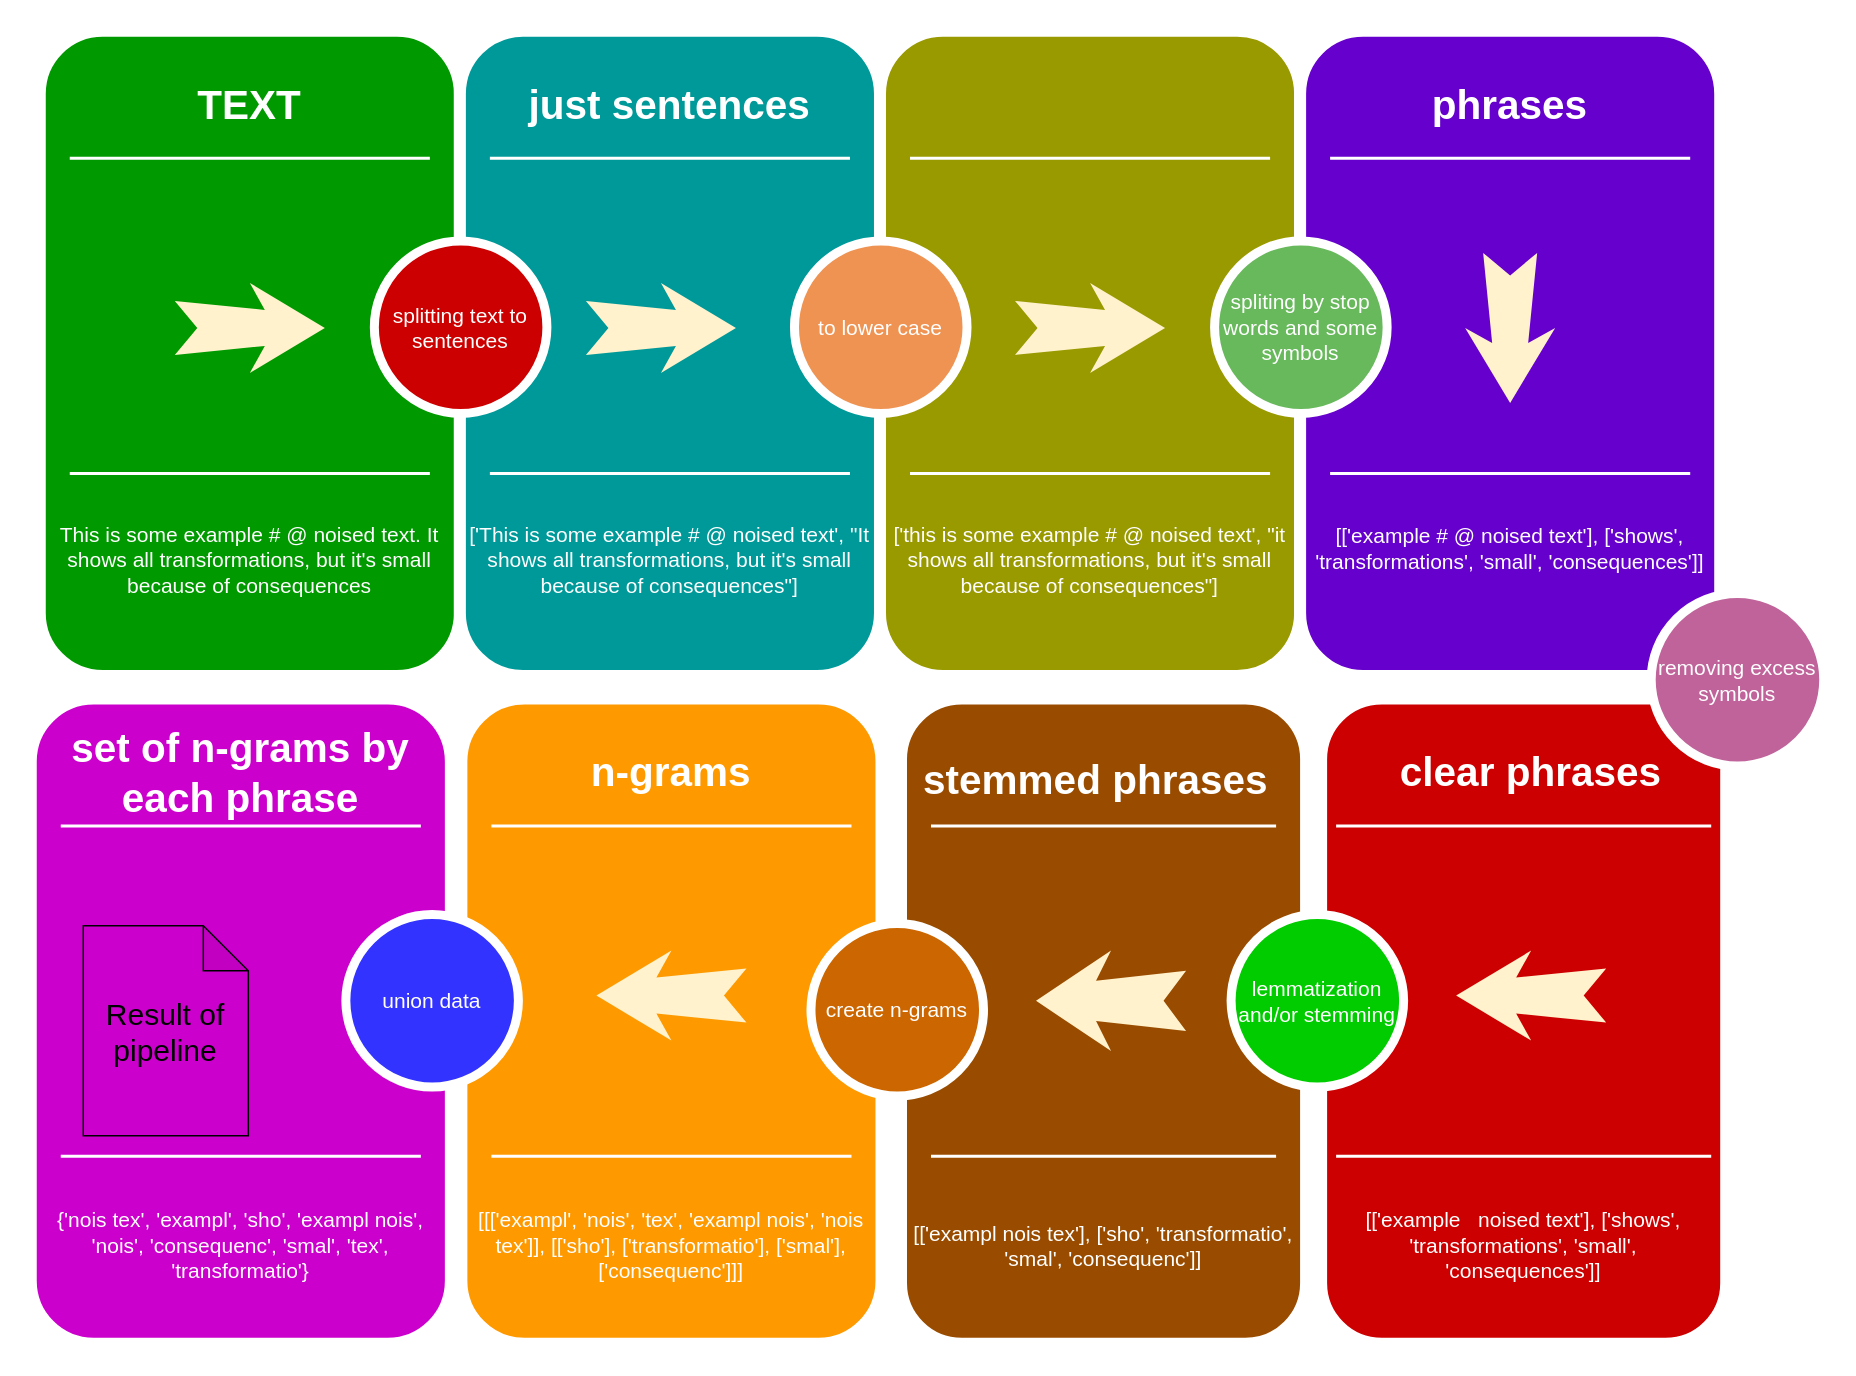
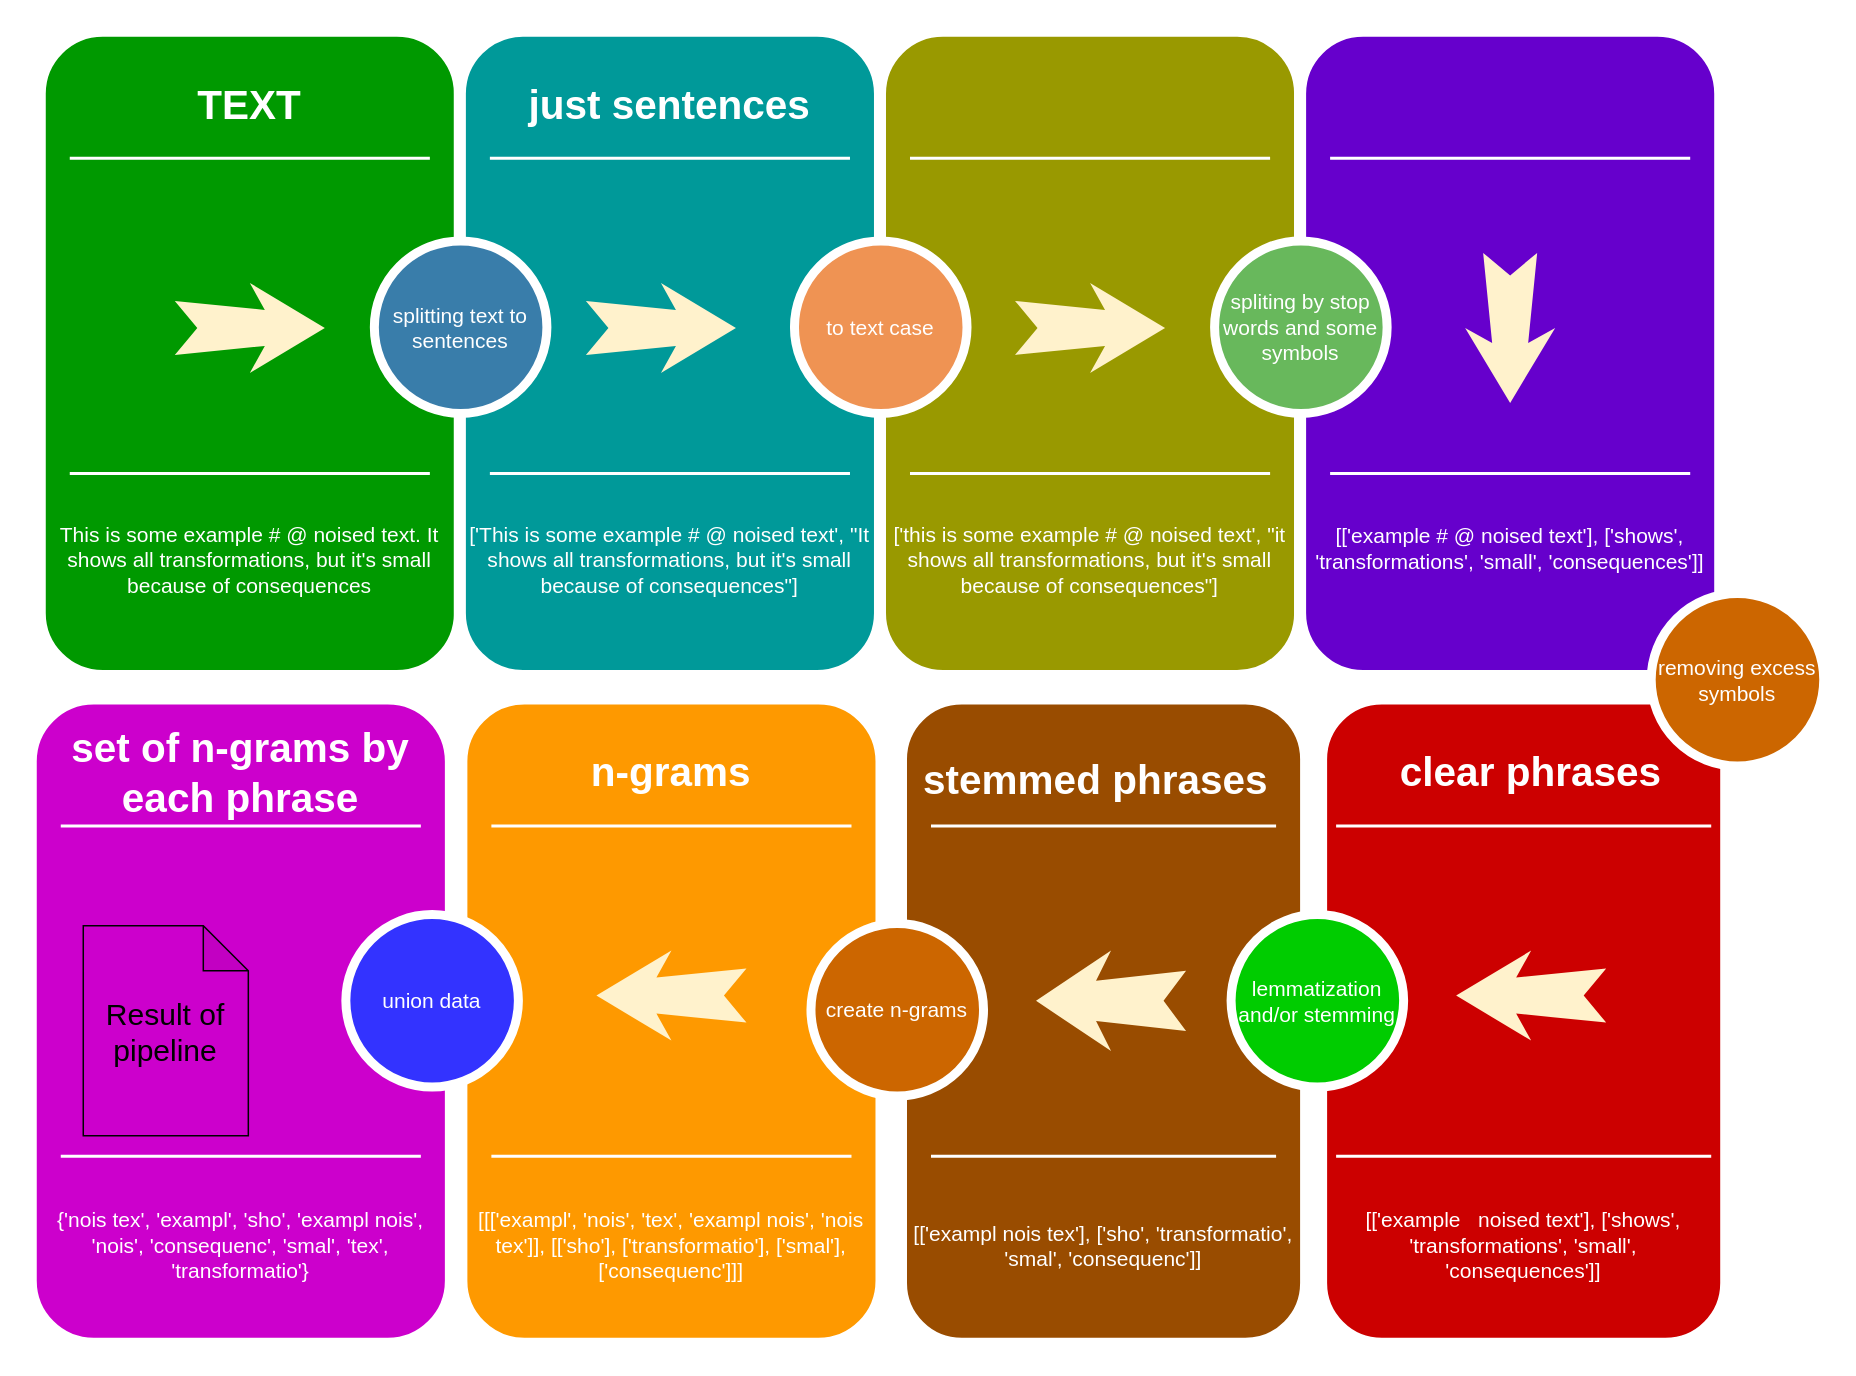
node "phrases": removed
node "splitting text to sentences": fillcolor #cc0000 -> #397daa
node "to lower case": label "to lower case" -> "to text case"
node "removing excess symbols": fillcolor #bf639a -> #cc6600
